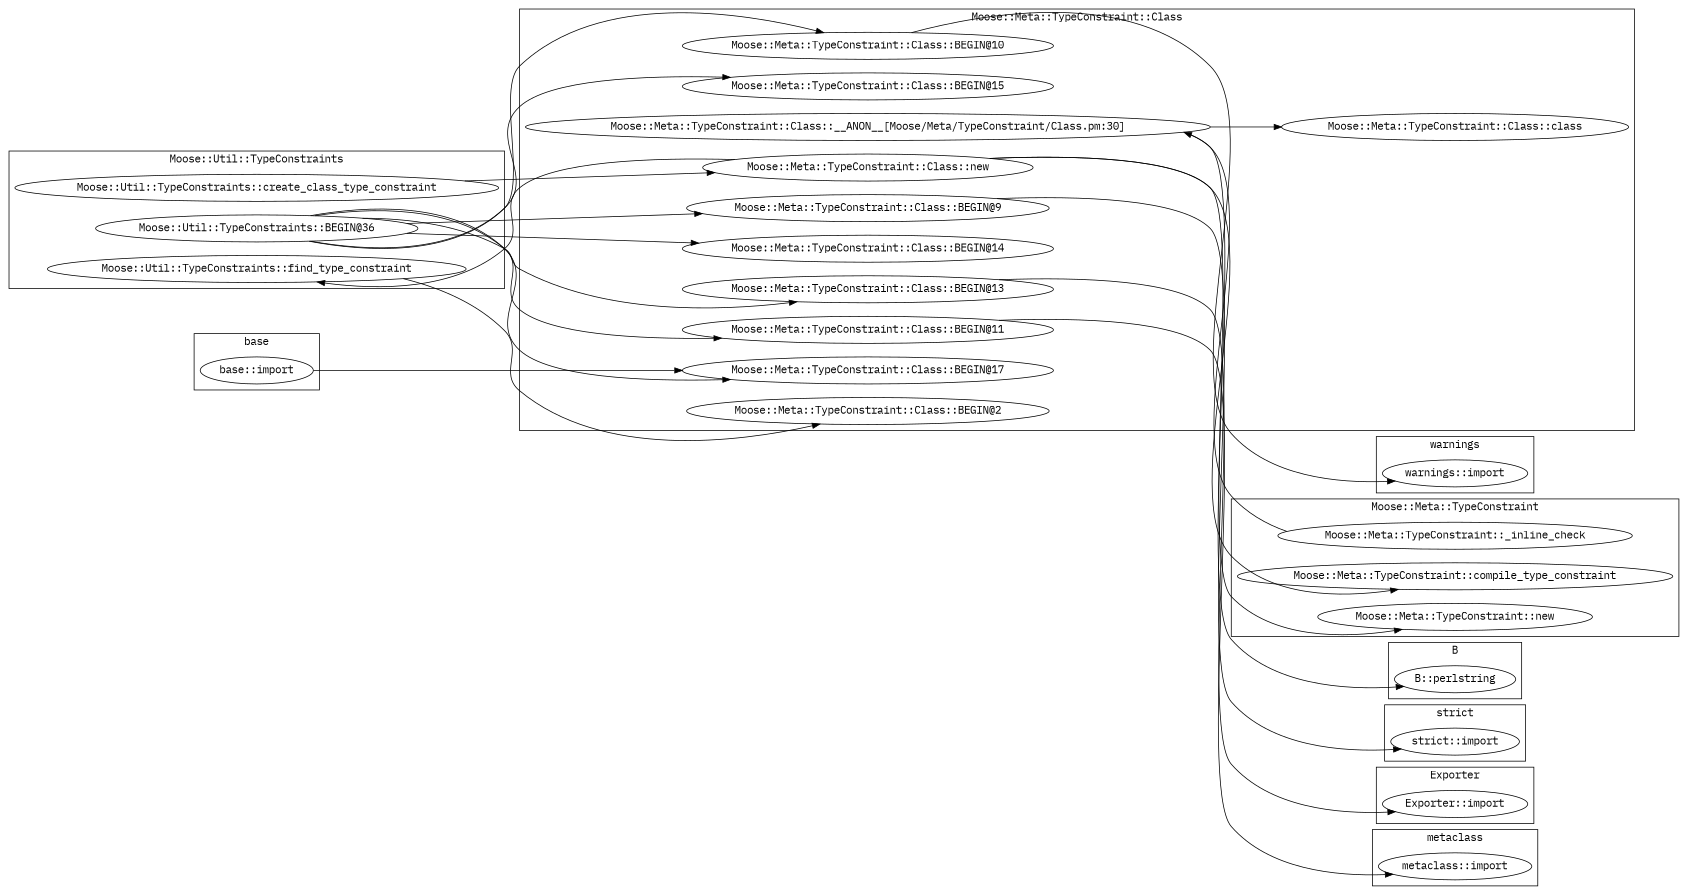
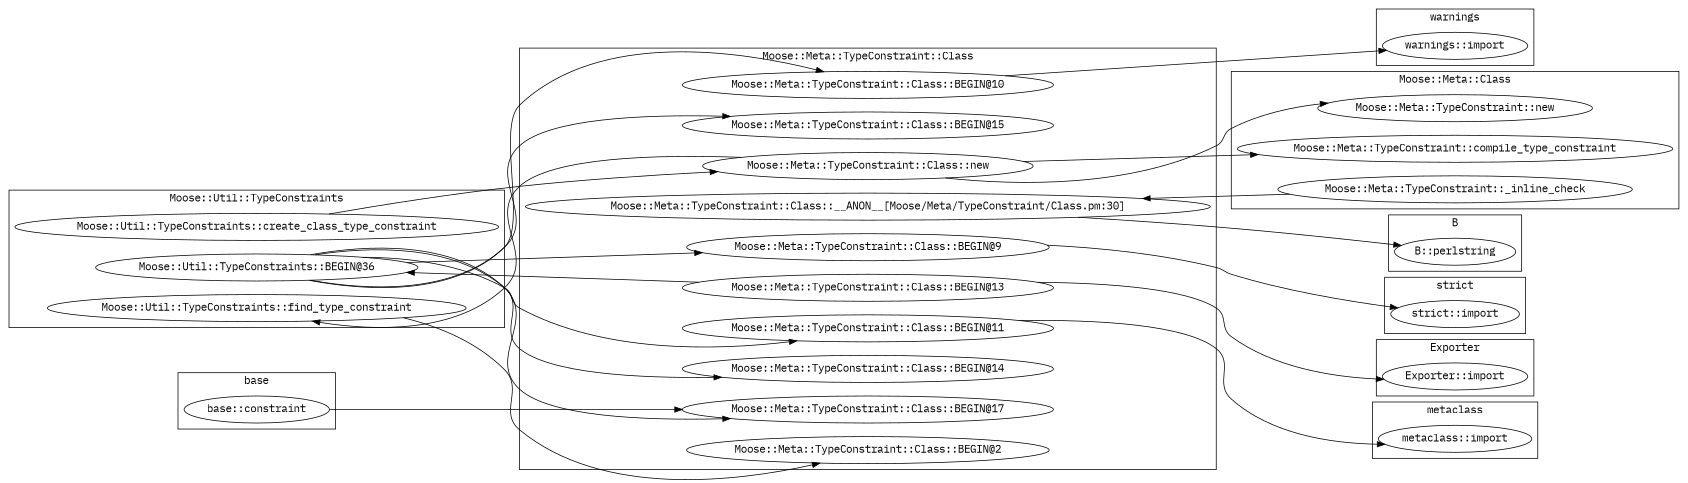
node "Moose::Meta::TypeConstraint::Class::class": removed
edge "Moose::Util::TypeConstraints::BEGIN@36" -> "Moose::Meta::TypeConstraint::Class::BEGIN@13": reversed
node "base::import": label "base::import" -> "base::constraint"
cluster "Moose::Meta::TypeConstraint": label "Moose::Meta::TypeConstraint" -> "Moose::Meta::Class"
